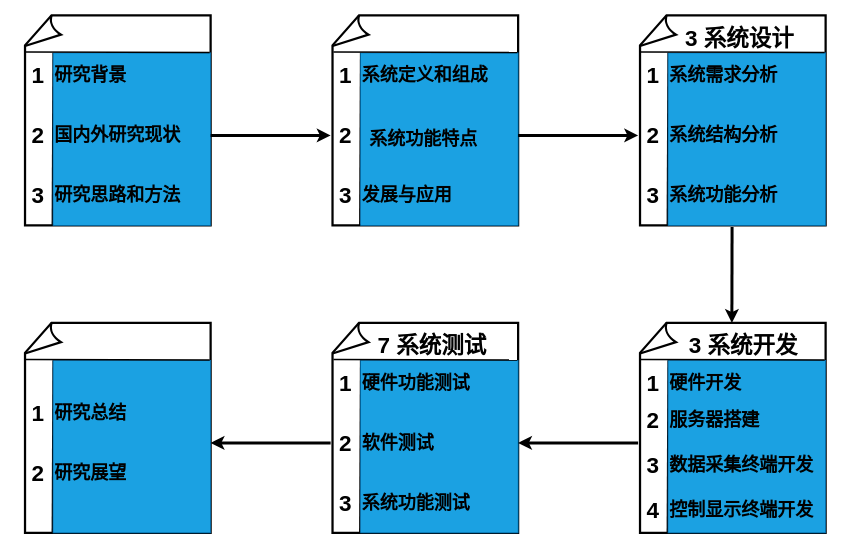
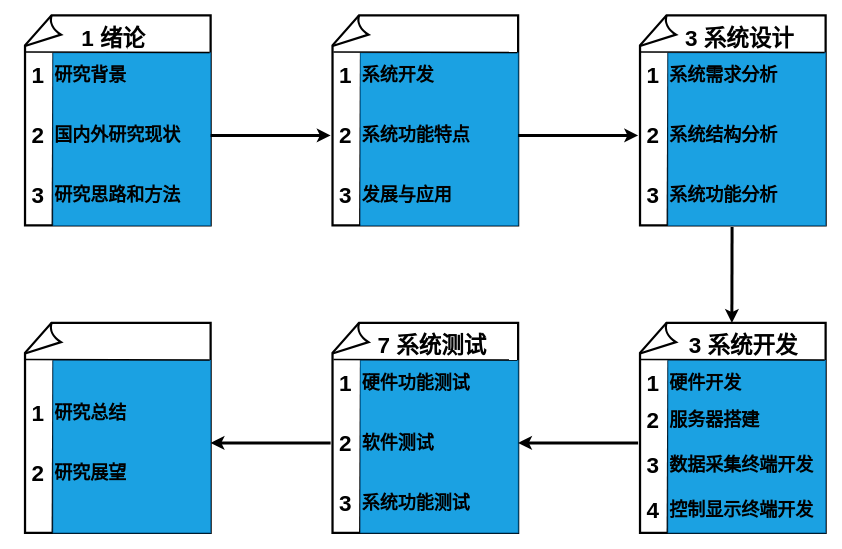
node "1 绪论": added
node "系统定义和组成": label "系统定义和组成" -> "系统开发"
node "系统功能特点": moved (439, 139) -> (432, 135)
